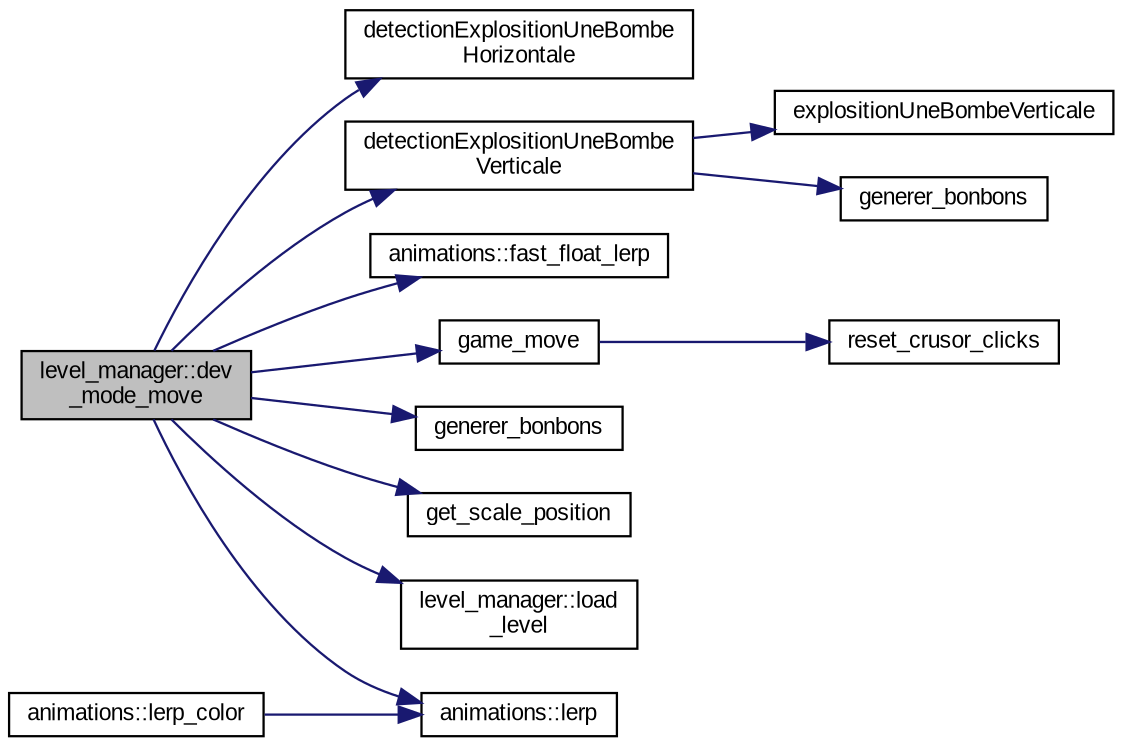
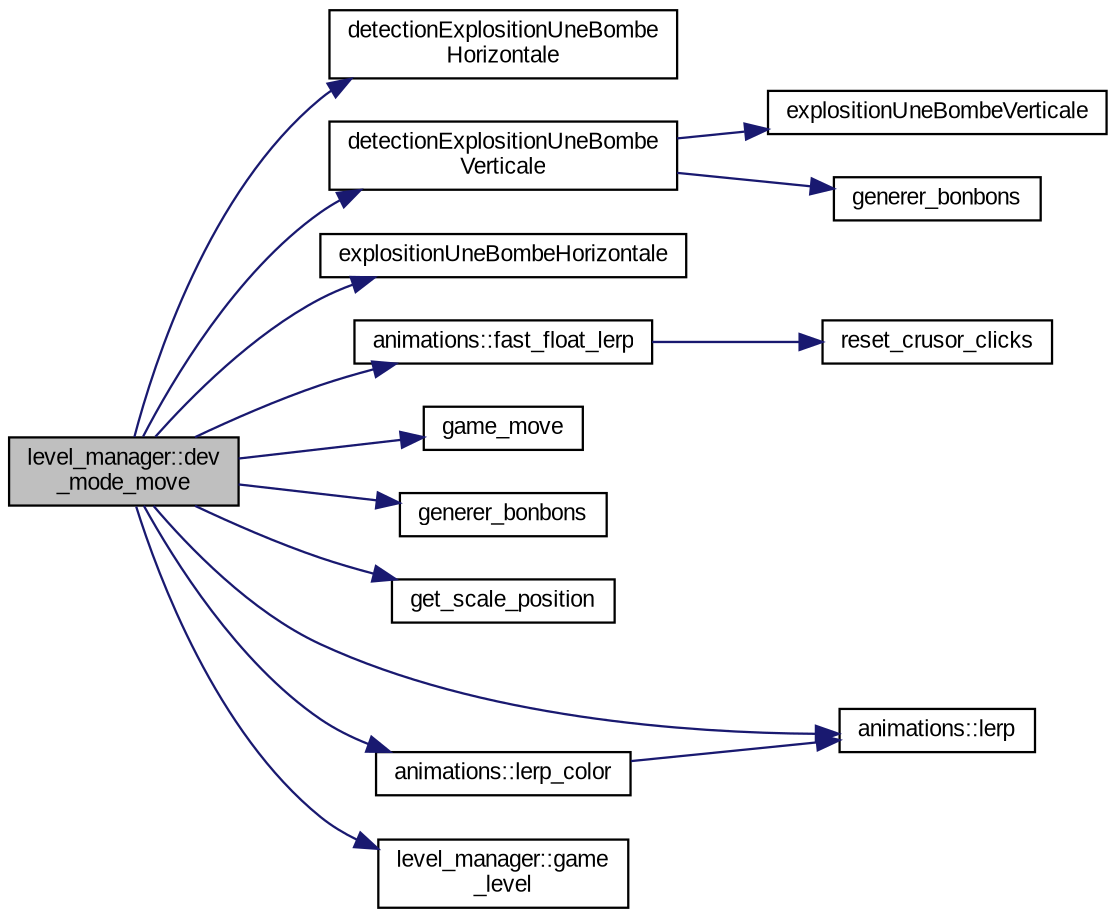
node "explositionUneBombeHorizontale": added
edge "game_move" -> "reset_crusor_clicks": now "animations::fast_float_lerp" -> "reset_crusor_clicks"
node "level_manager::load _level": label "level_manager::load _level" -> "level_manager::game _level"
edge "level_manager::dev _mode_move" -> "animations::lerp_color": added
